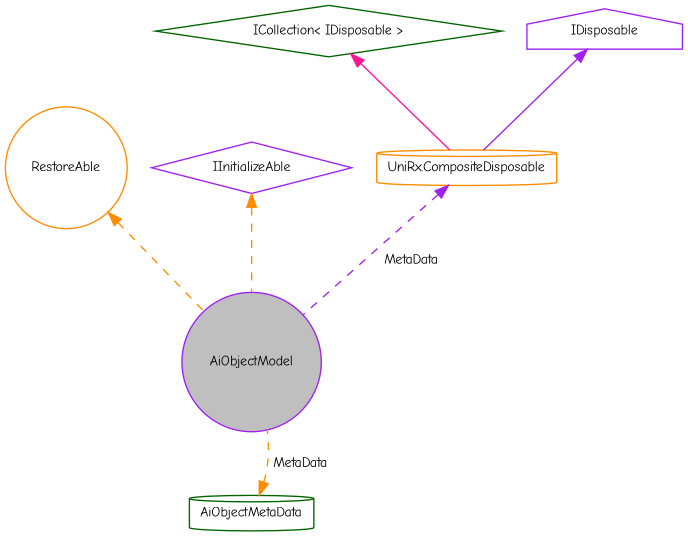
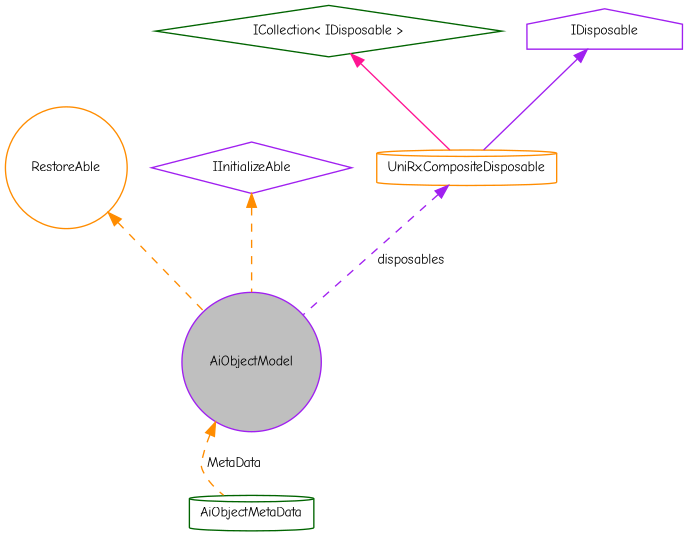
edge "AiObjectModel" -> "UniRx.CompositeDisposable": label " MetaData" -> " disposables"
edge "AiObjectModel" -> "AiObjectMetaData": reversed
